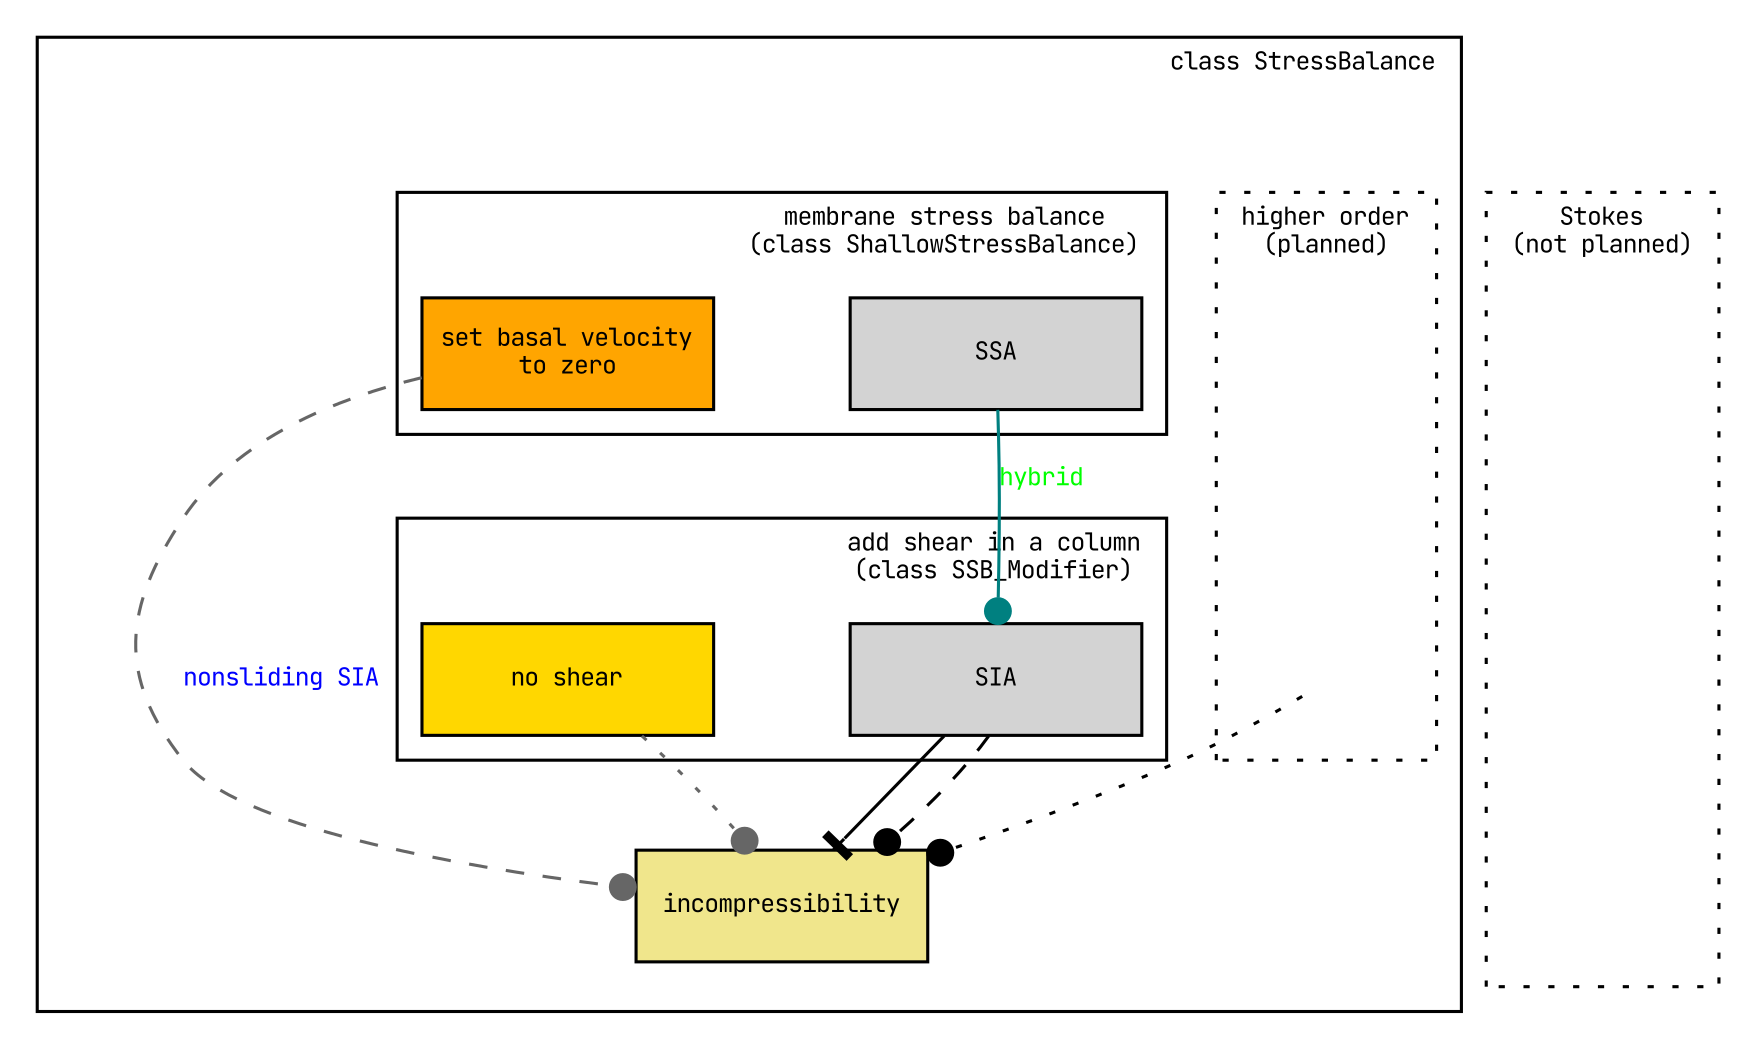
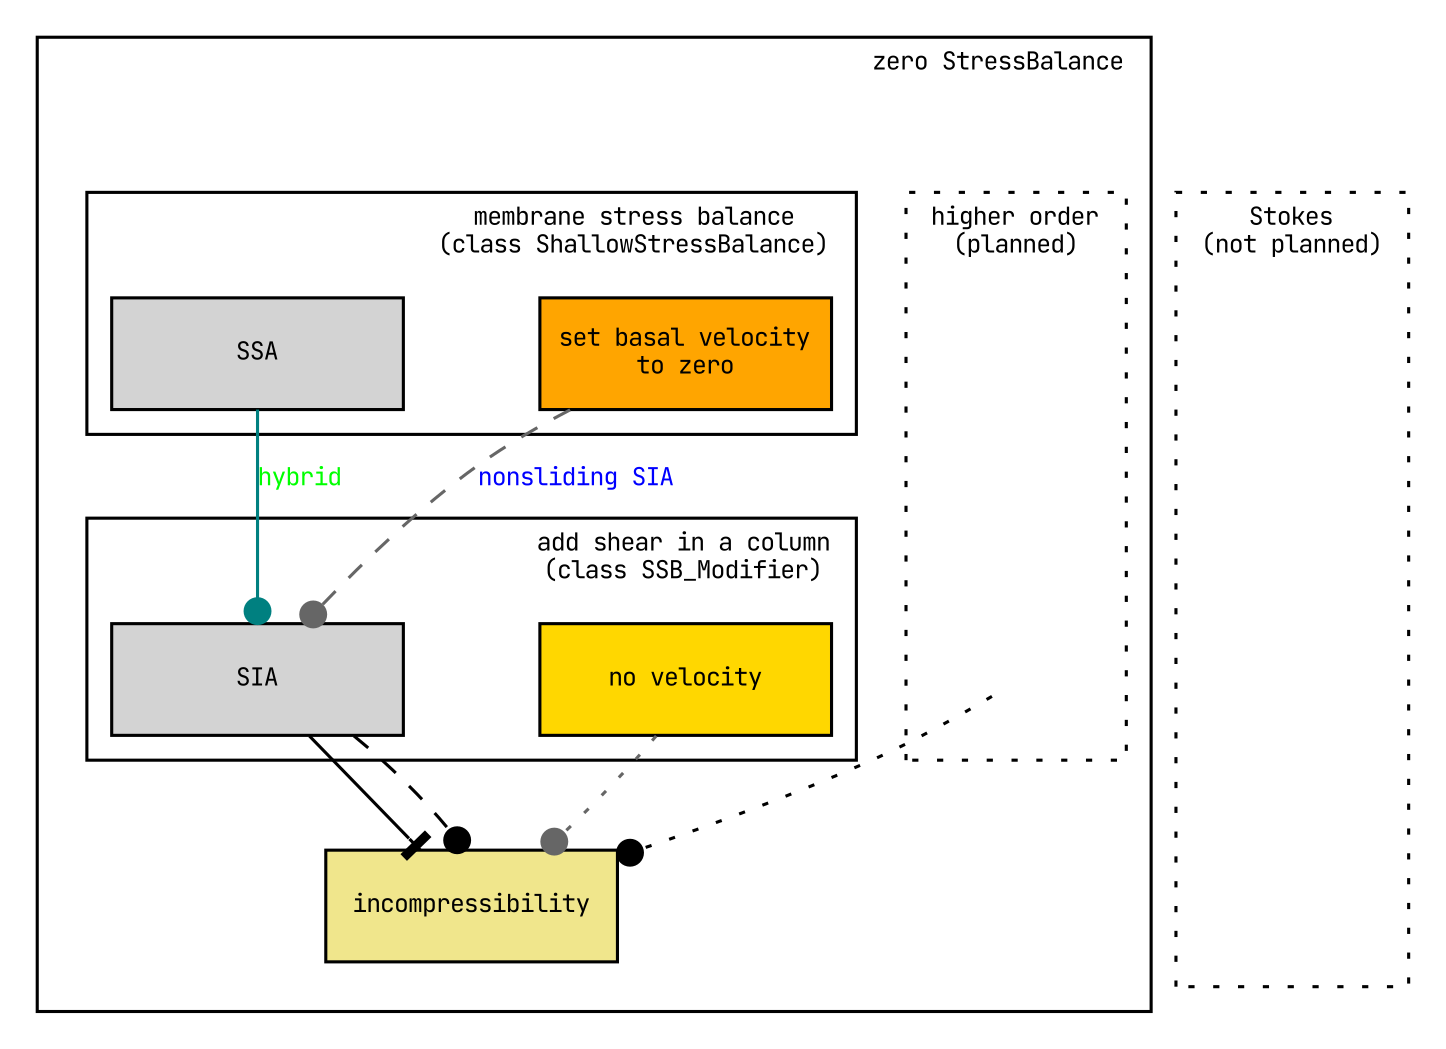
cluster "class StressBalance": label "class StressBalance" -> "zero StressBalance"
node "no shear": label "no shear" -> "no velocity"
edge "set basal velocity to zero" -> "incompressibility": now "set basal velocity to zero" -> "SIA"
